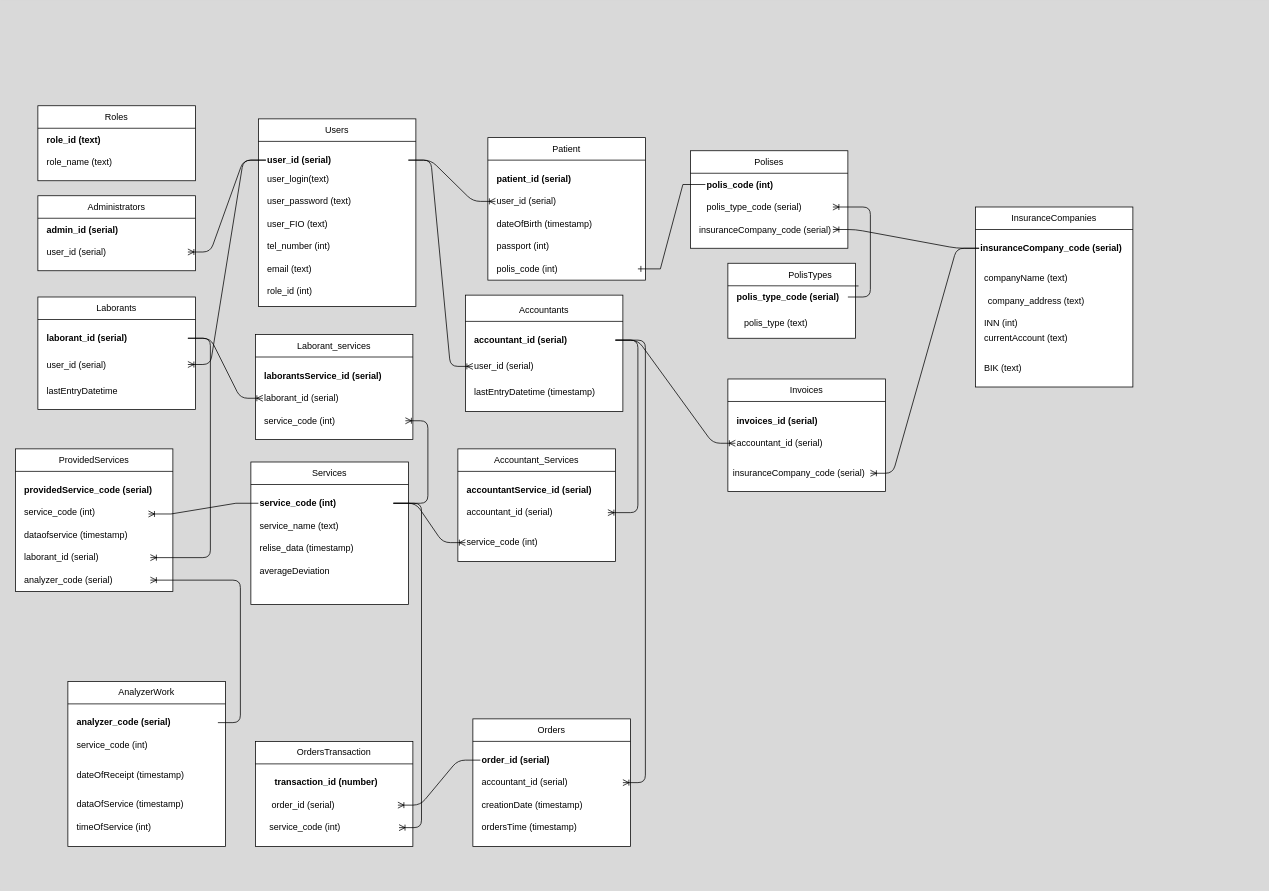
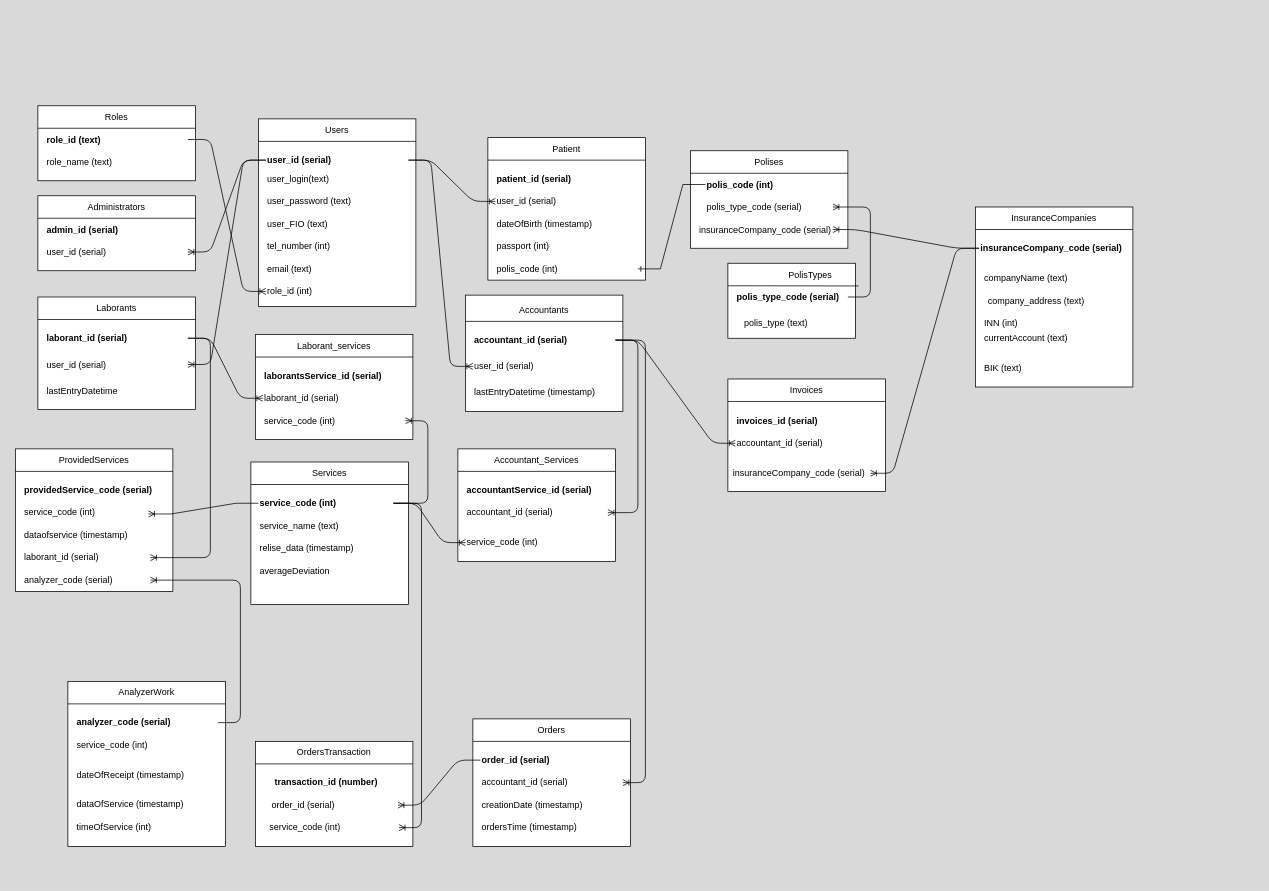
edge "role_id (text)" -> "role_id (int)": added
